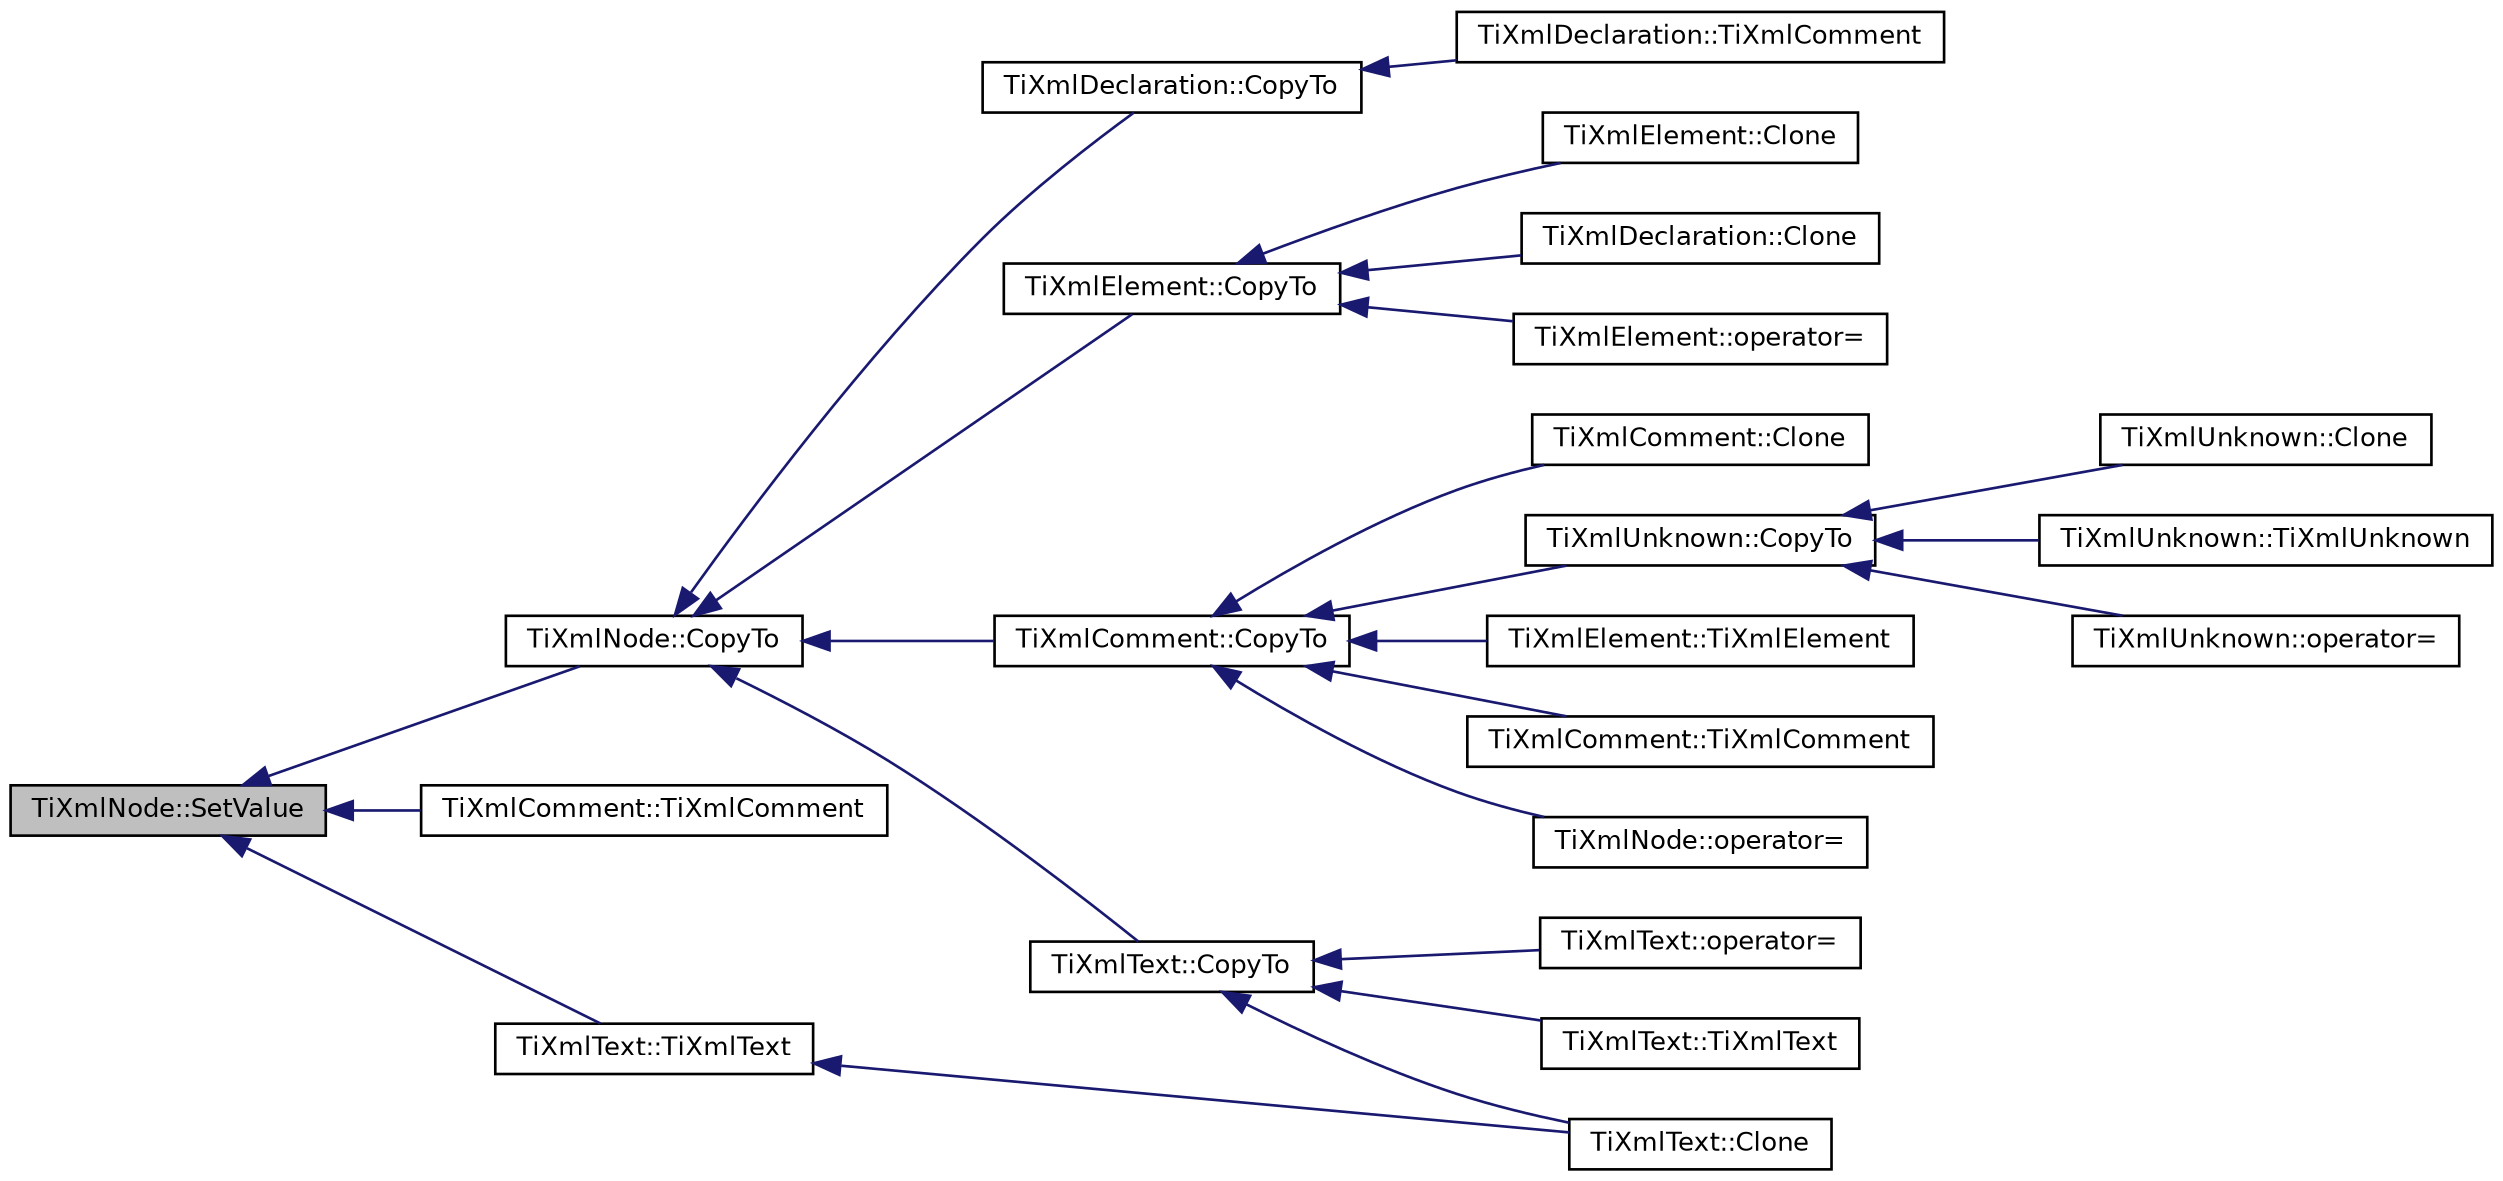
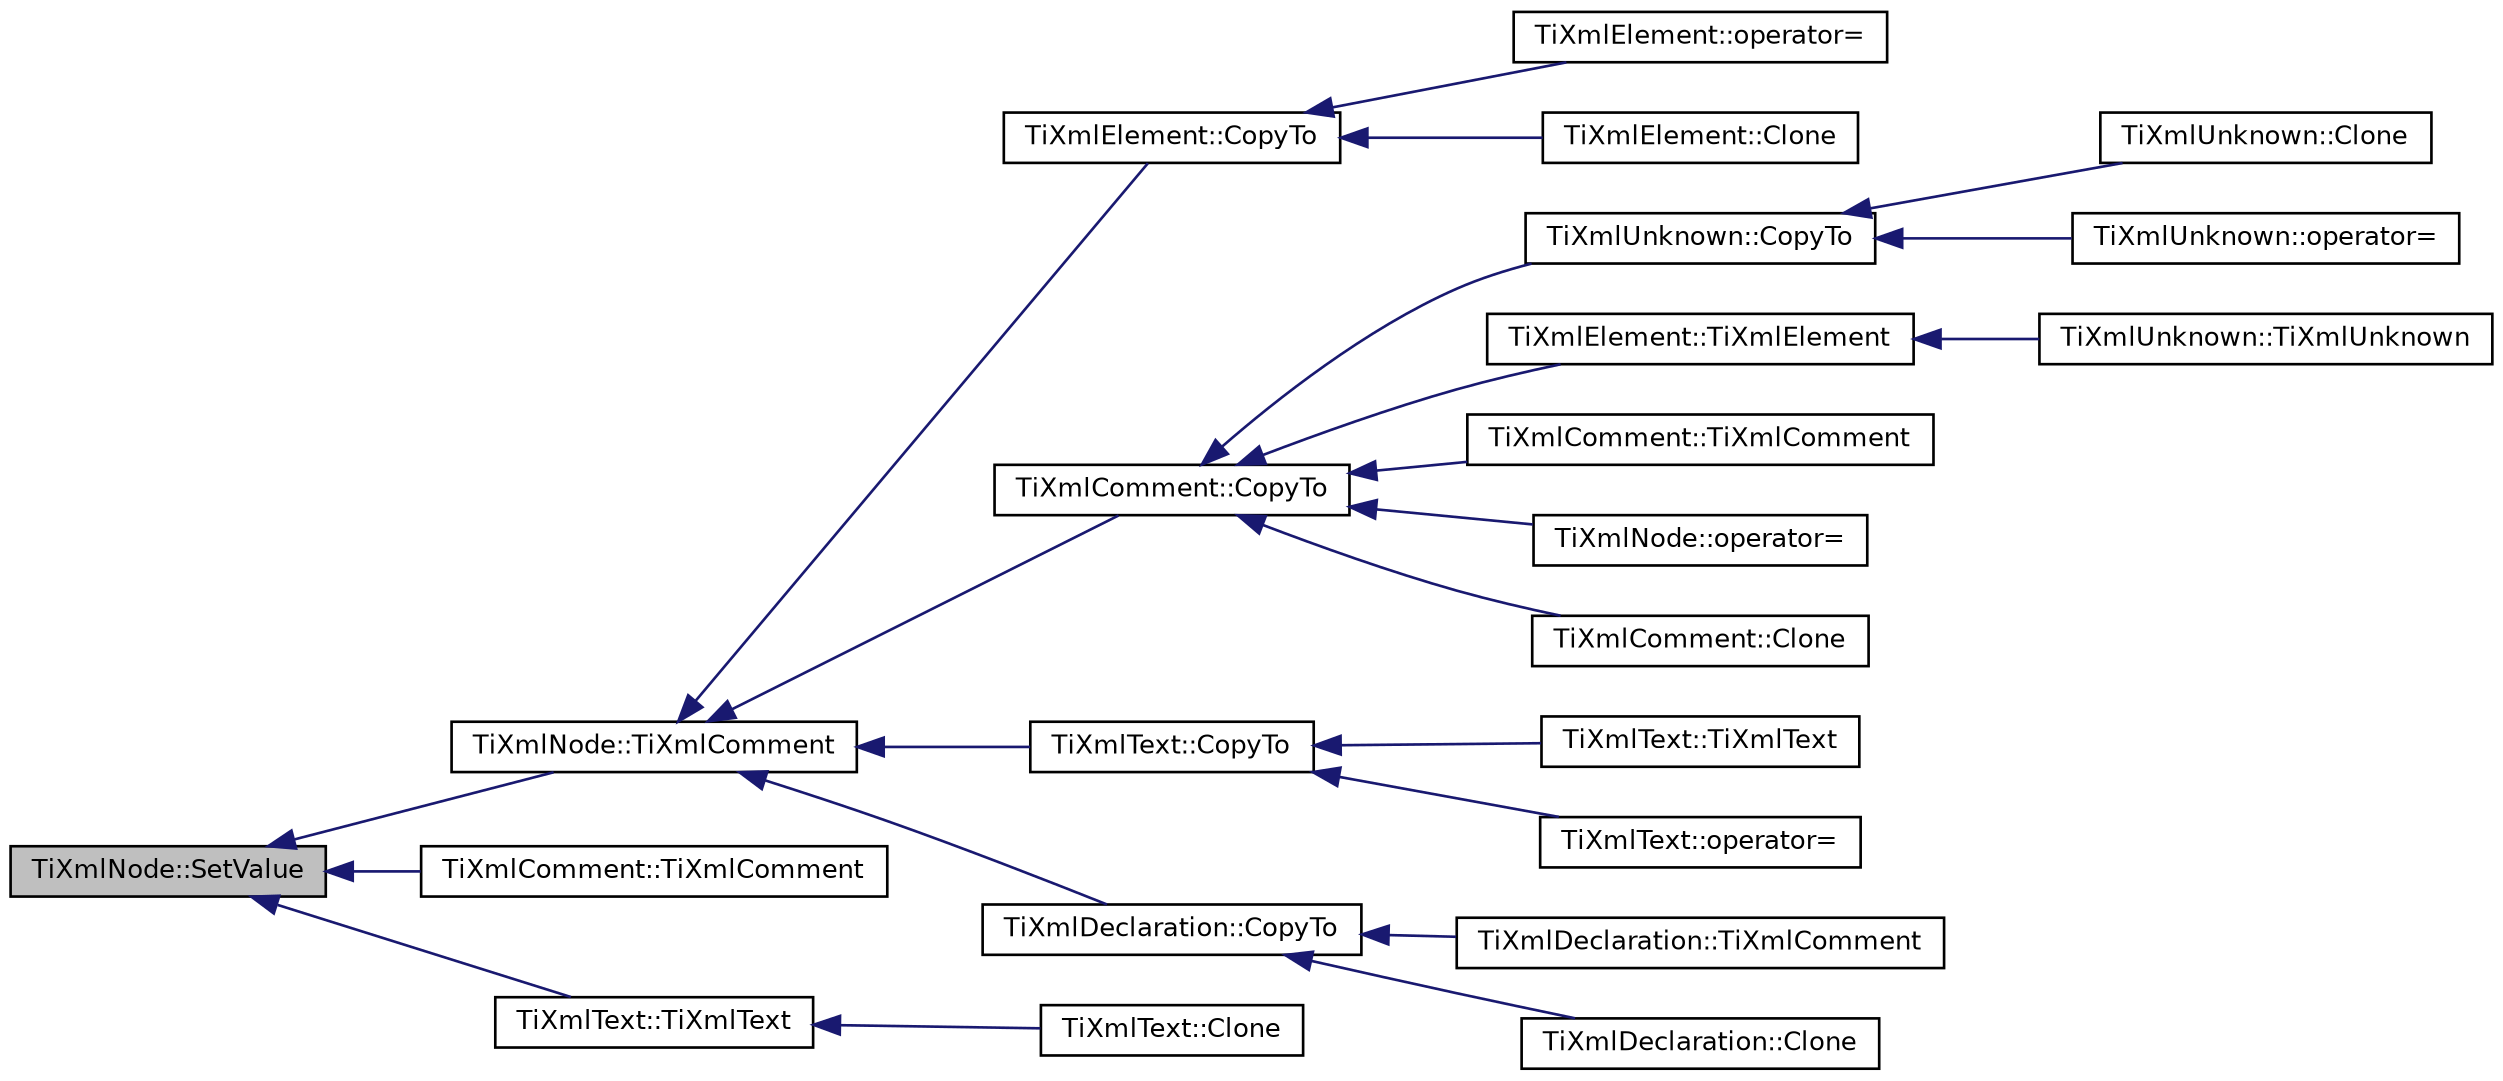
edge "TiXmlDeclaration::Clone" -> "TiXmlElement::CopyTo": now "TiXmlDeclaration::Clone" -> "TiXmlDeclaration::CopyTo"
edge "TiXmlUnknown::TiXmlUnknown" -> "TiXmlUnknown::CopyTo": now "TiXmlUnknown::TiXmlUnknown" -> "TiXmlElement::TiXmlElement"
node "TiXmlNode::CopyTo": label "TiXmlNode::CopyTo" -> "TiXmlNode::TiXmlComment"
edge "TiXmlText::Clone" -> "TiXmlText::CopyTo": removed
